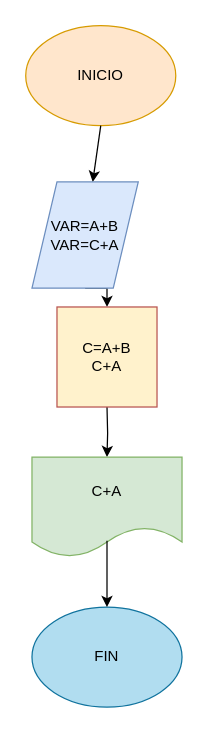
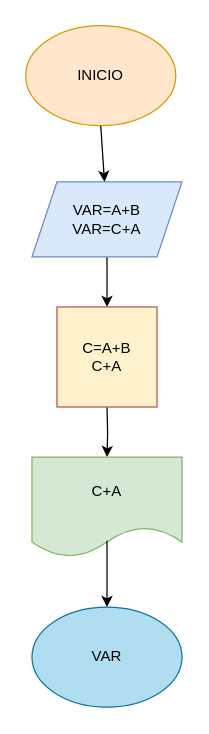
node "VAR=A+B VAR=C+A": size 106x106 -> 150x75
node "FIN": label "FIN" -> "VAR"
